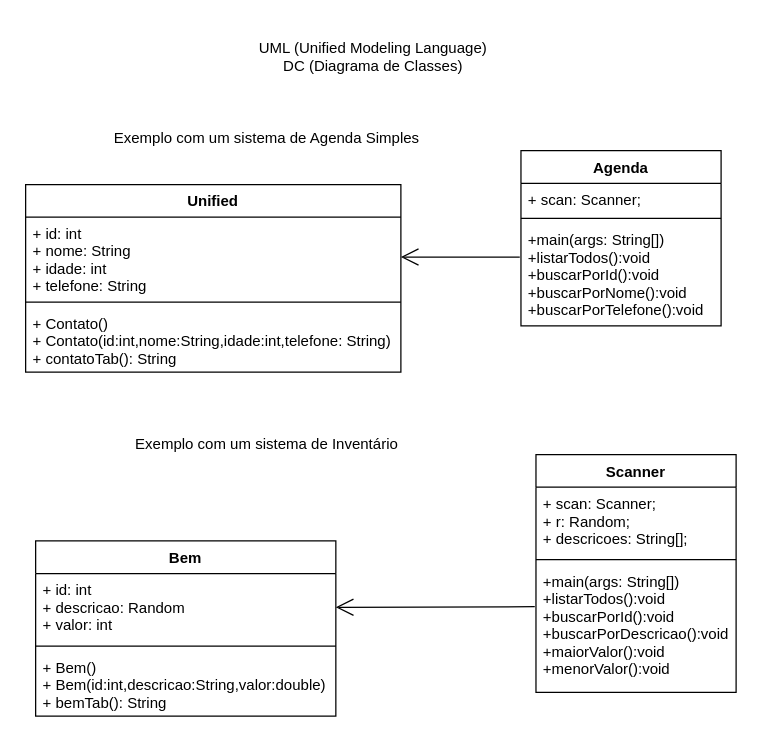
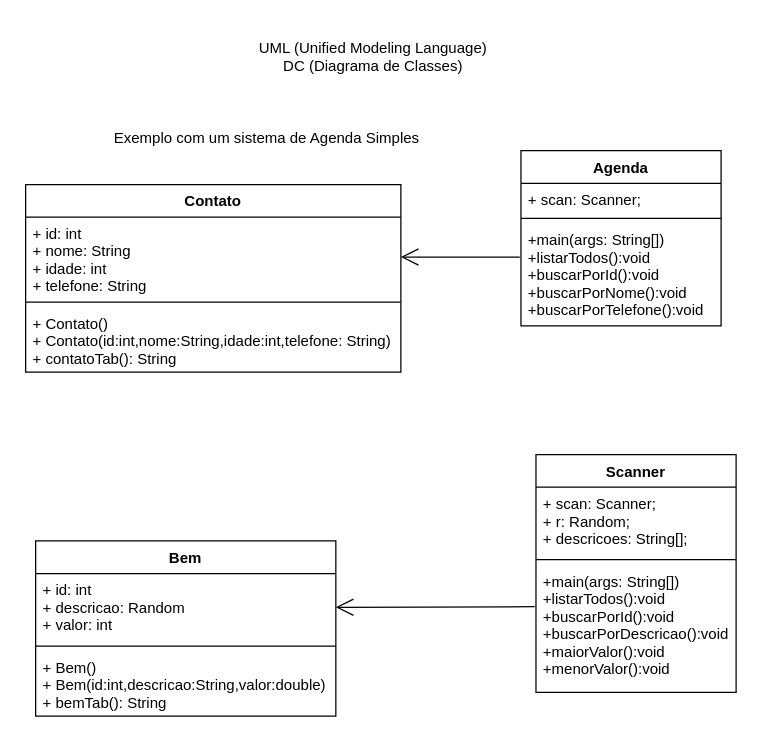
node "Unified": label "Unified" -> "Contato"
node "Exemplo com um sistema de Inventário": removed
